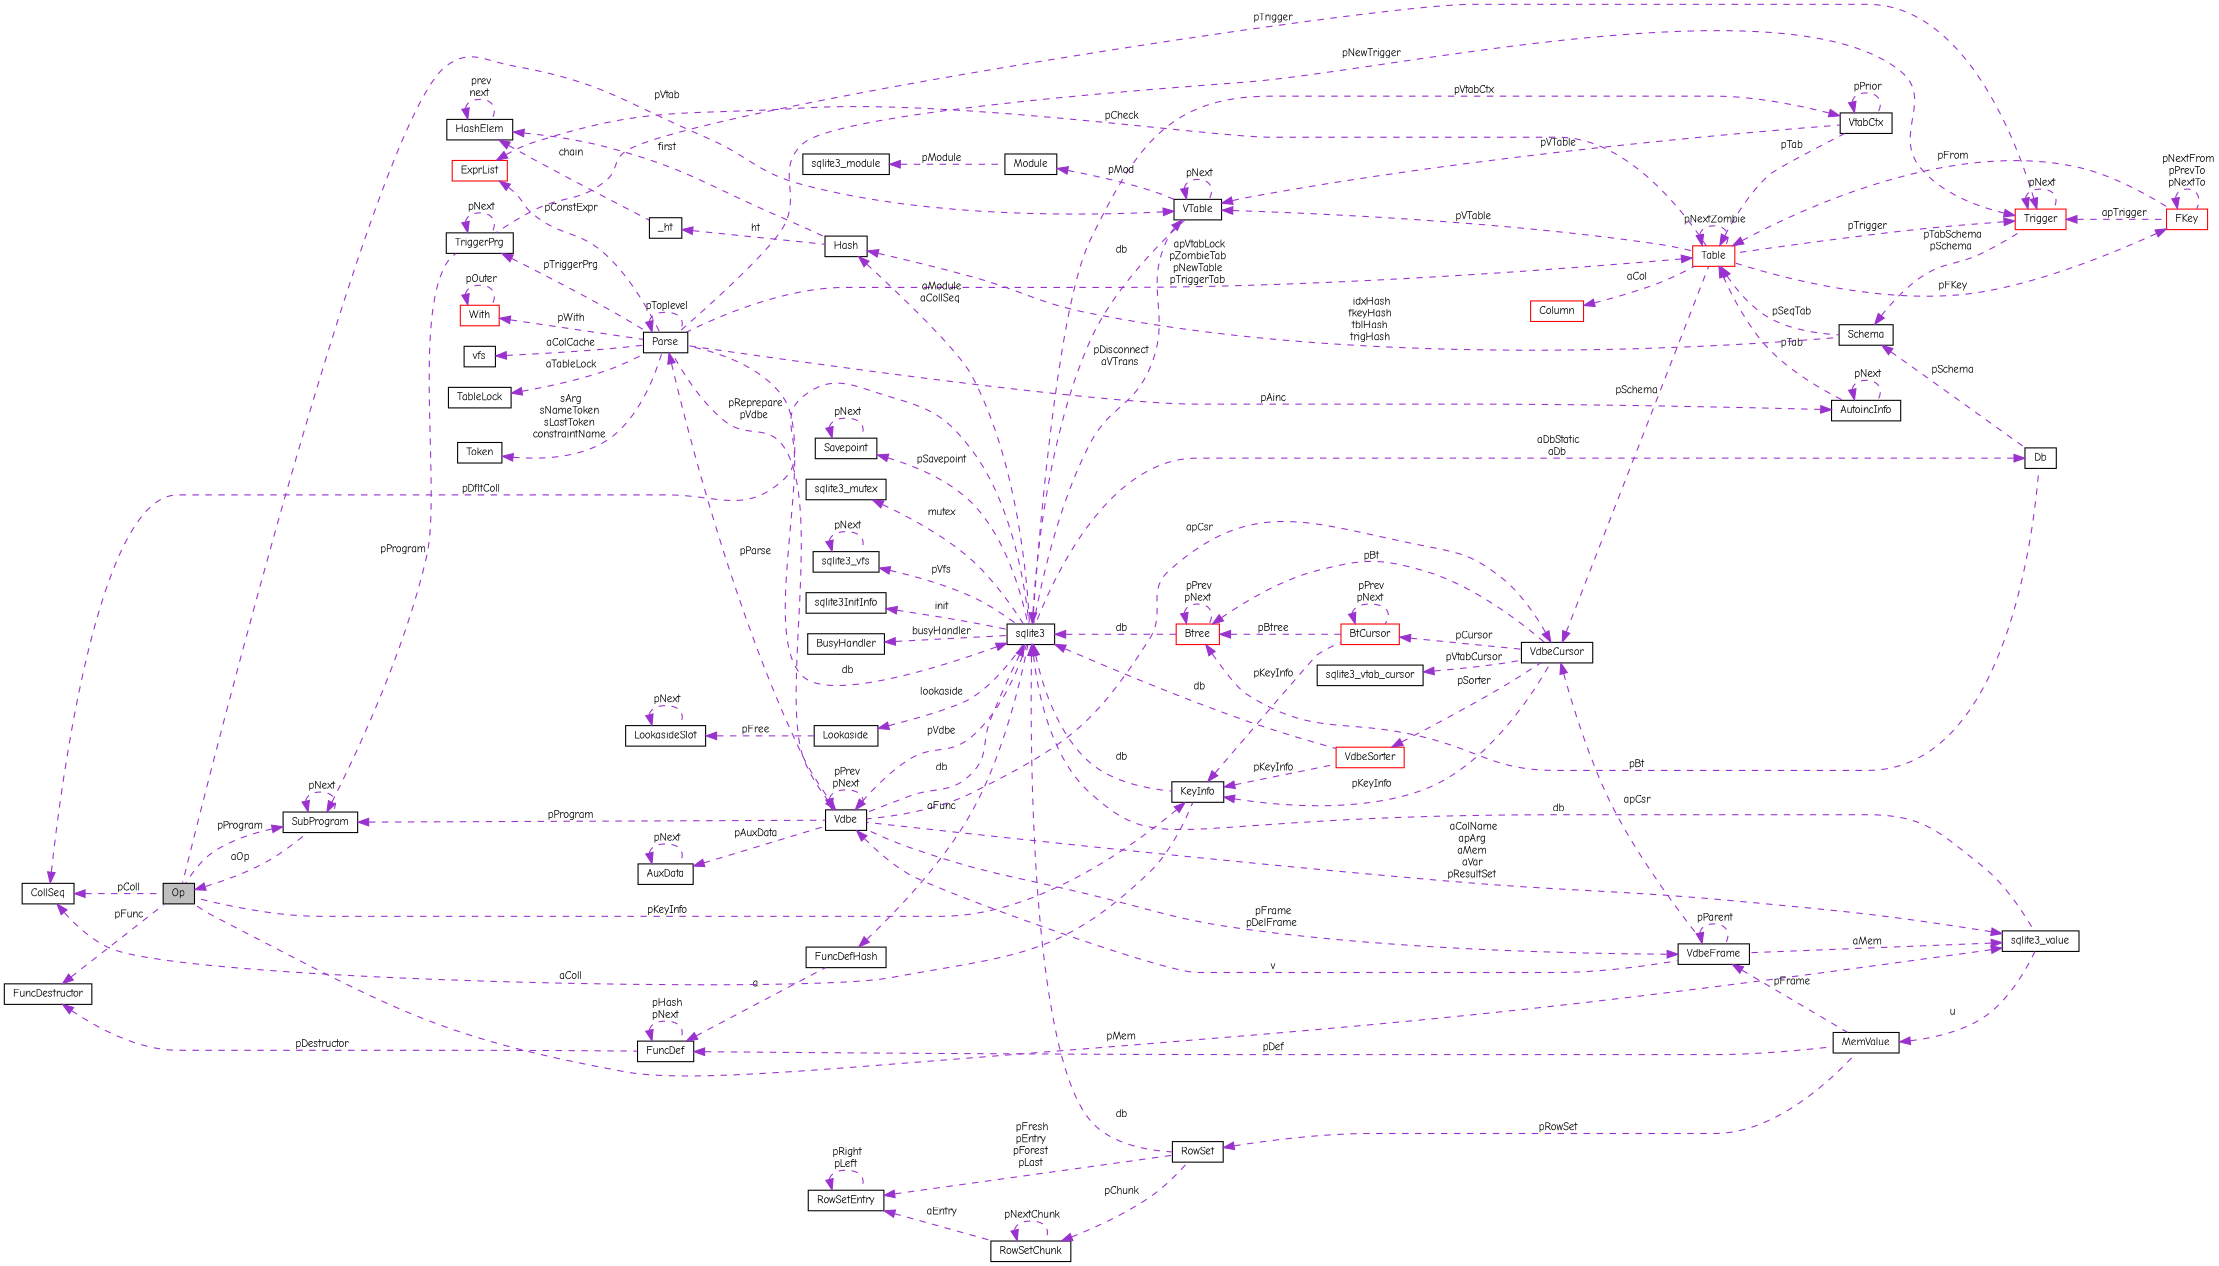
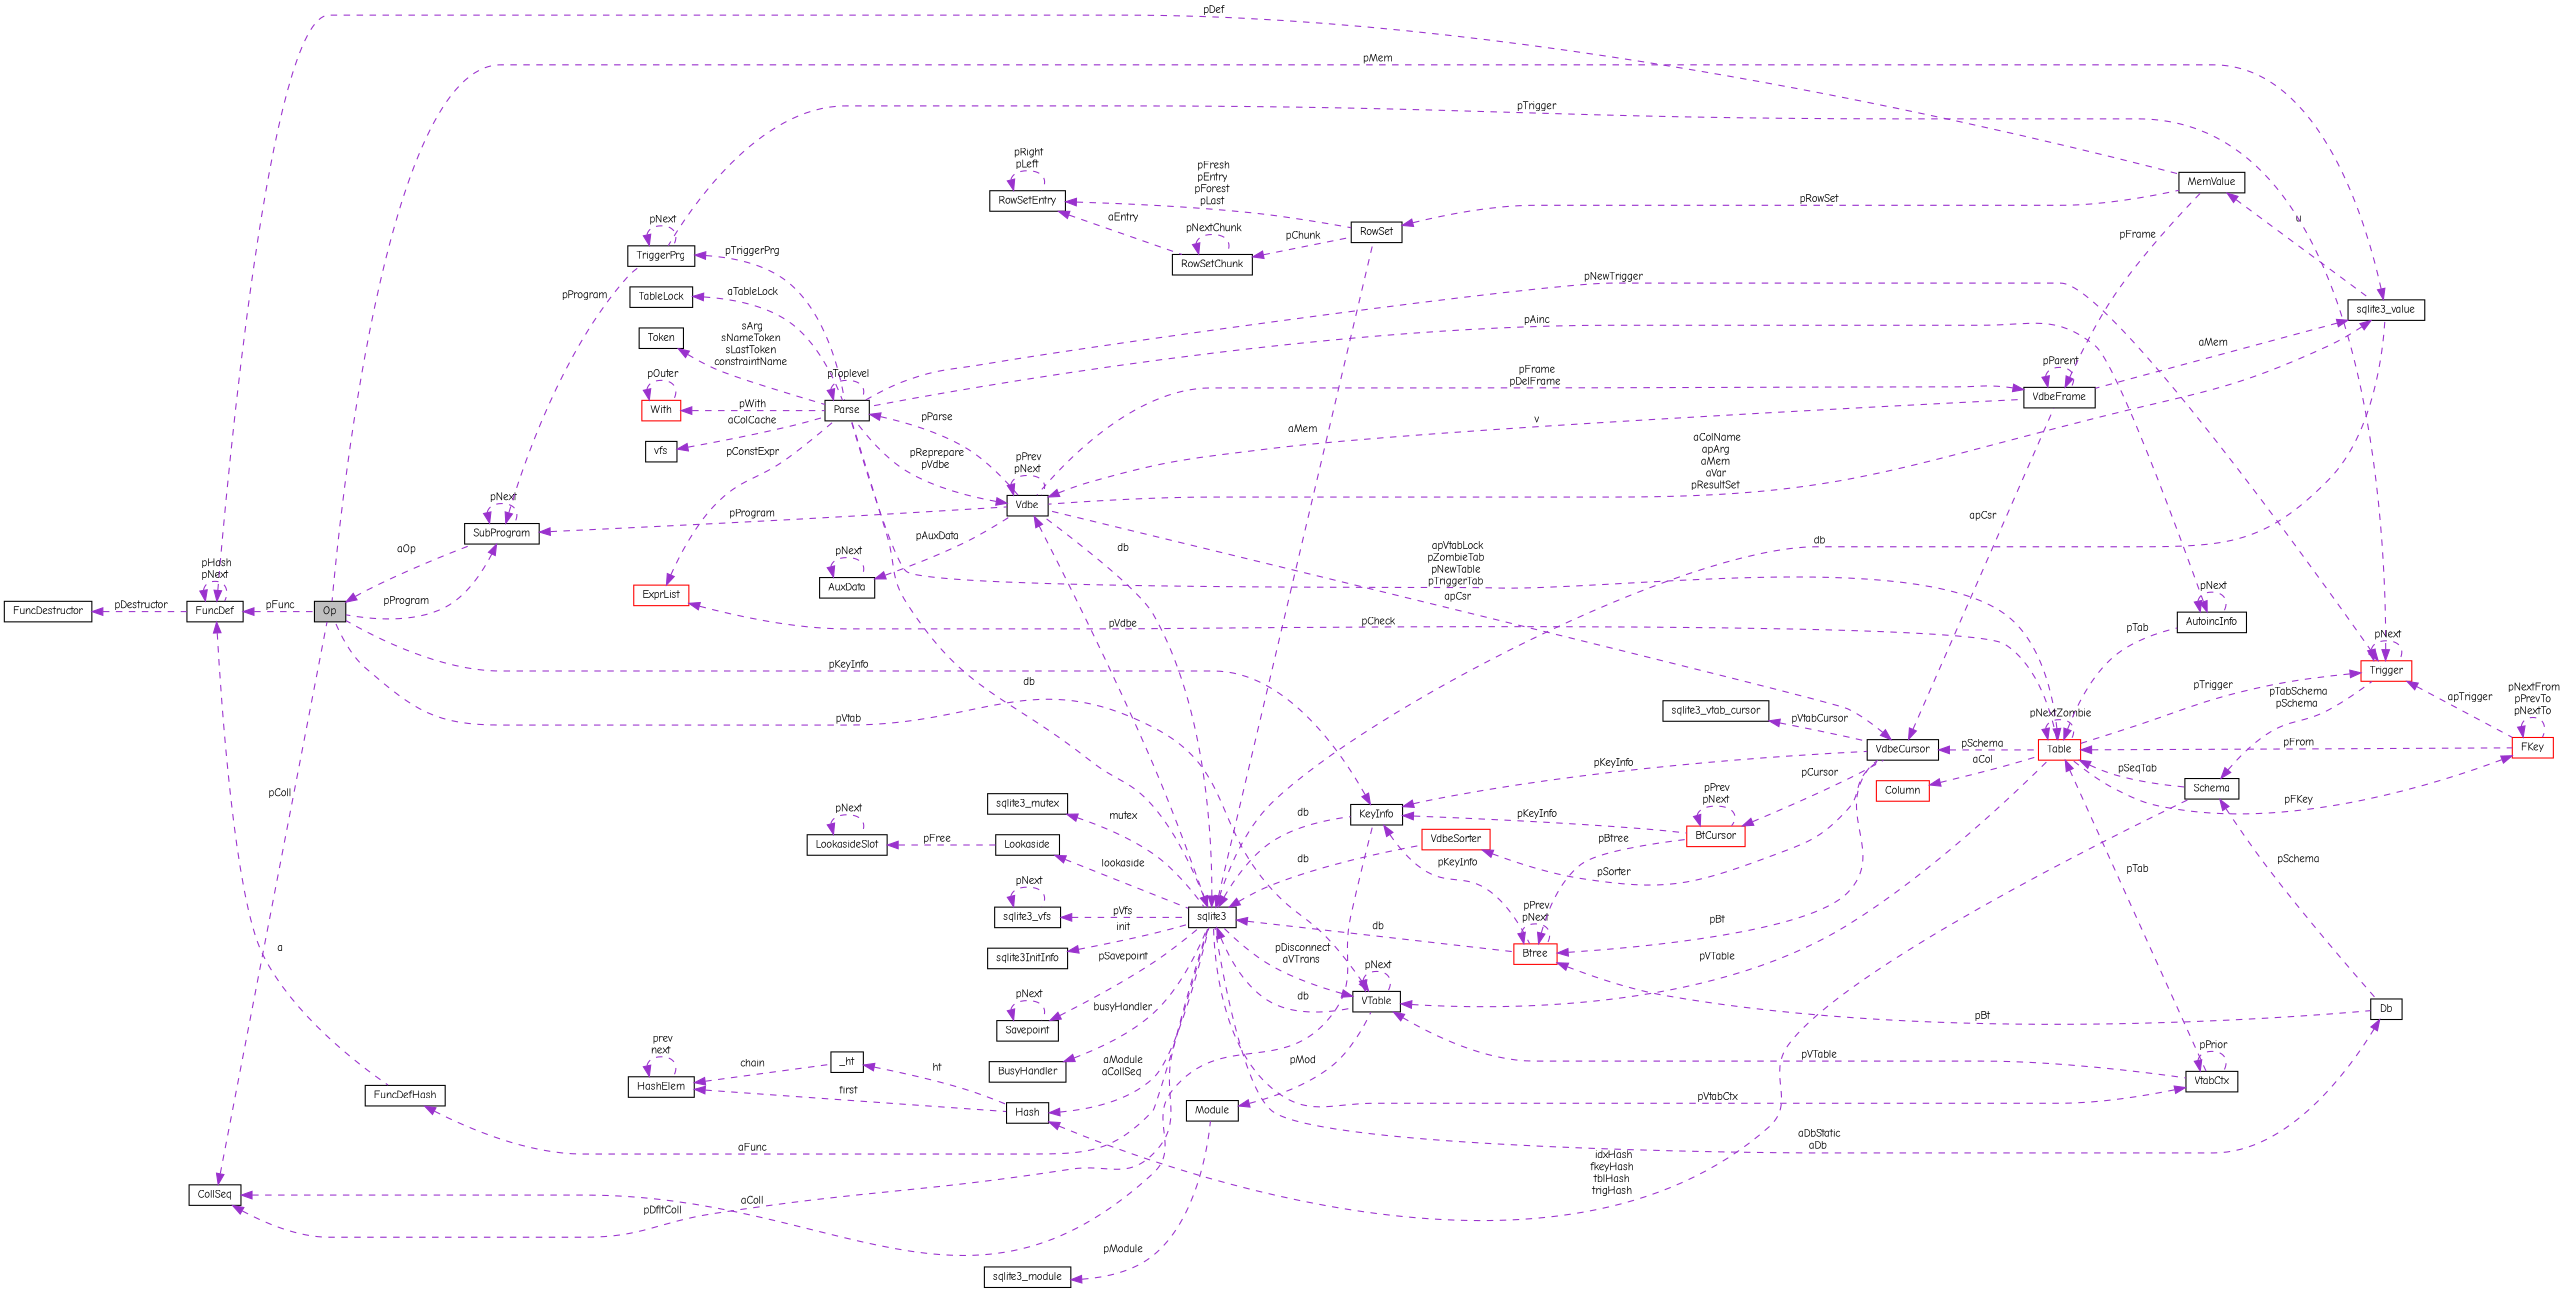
edge "VdbeSorter" -> "KeyInfo": now "Btree" -> "KeyInfo"
edge "Op" -> "FuncDestructor": now "Op" -> "FuncDef"
edge "RowSet" -> "sqlite3": label " db" -> " aMem"
